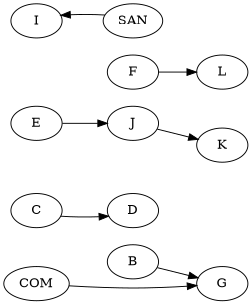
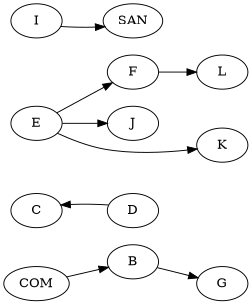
edge "SAN" -> "I": reversed
edge "E" -> "F": added
edge "J" -> "K": now "E" -> "K"
edge "C" -> "D": reversed
edge "COM" -> "G": now "COM" -> "B"
